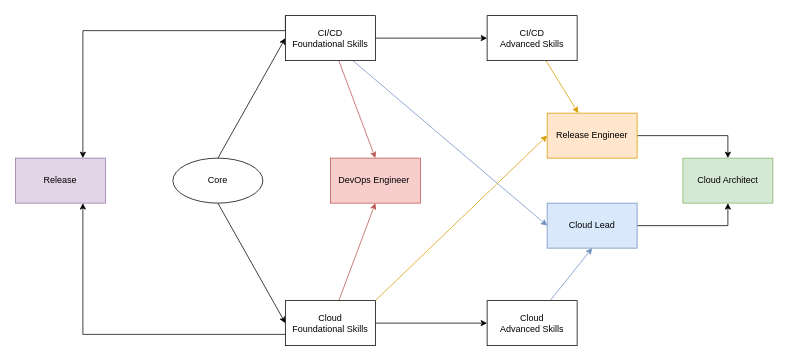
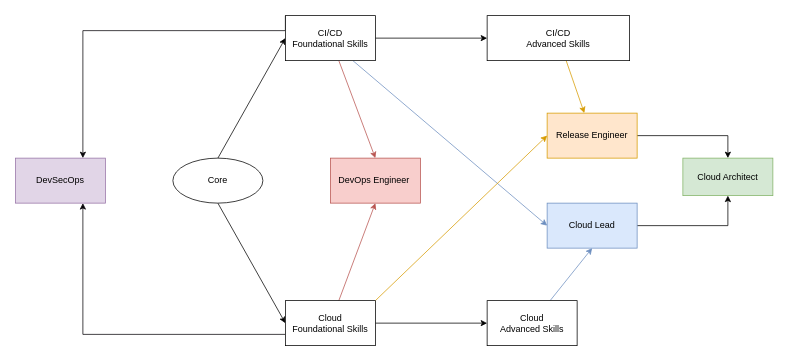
node "CI/CD Advanced Skills": size 90x45 -> 143x45
node "Release": label "Release" -> "DevSecOps"
node "Cloud Architect": size 90x45 -> 90x38
